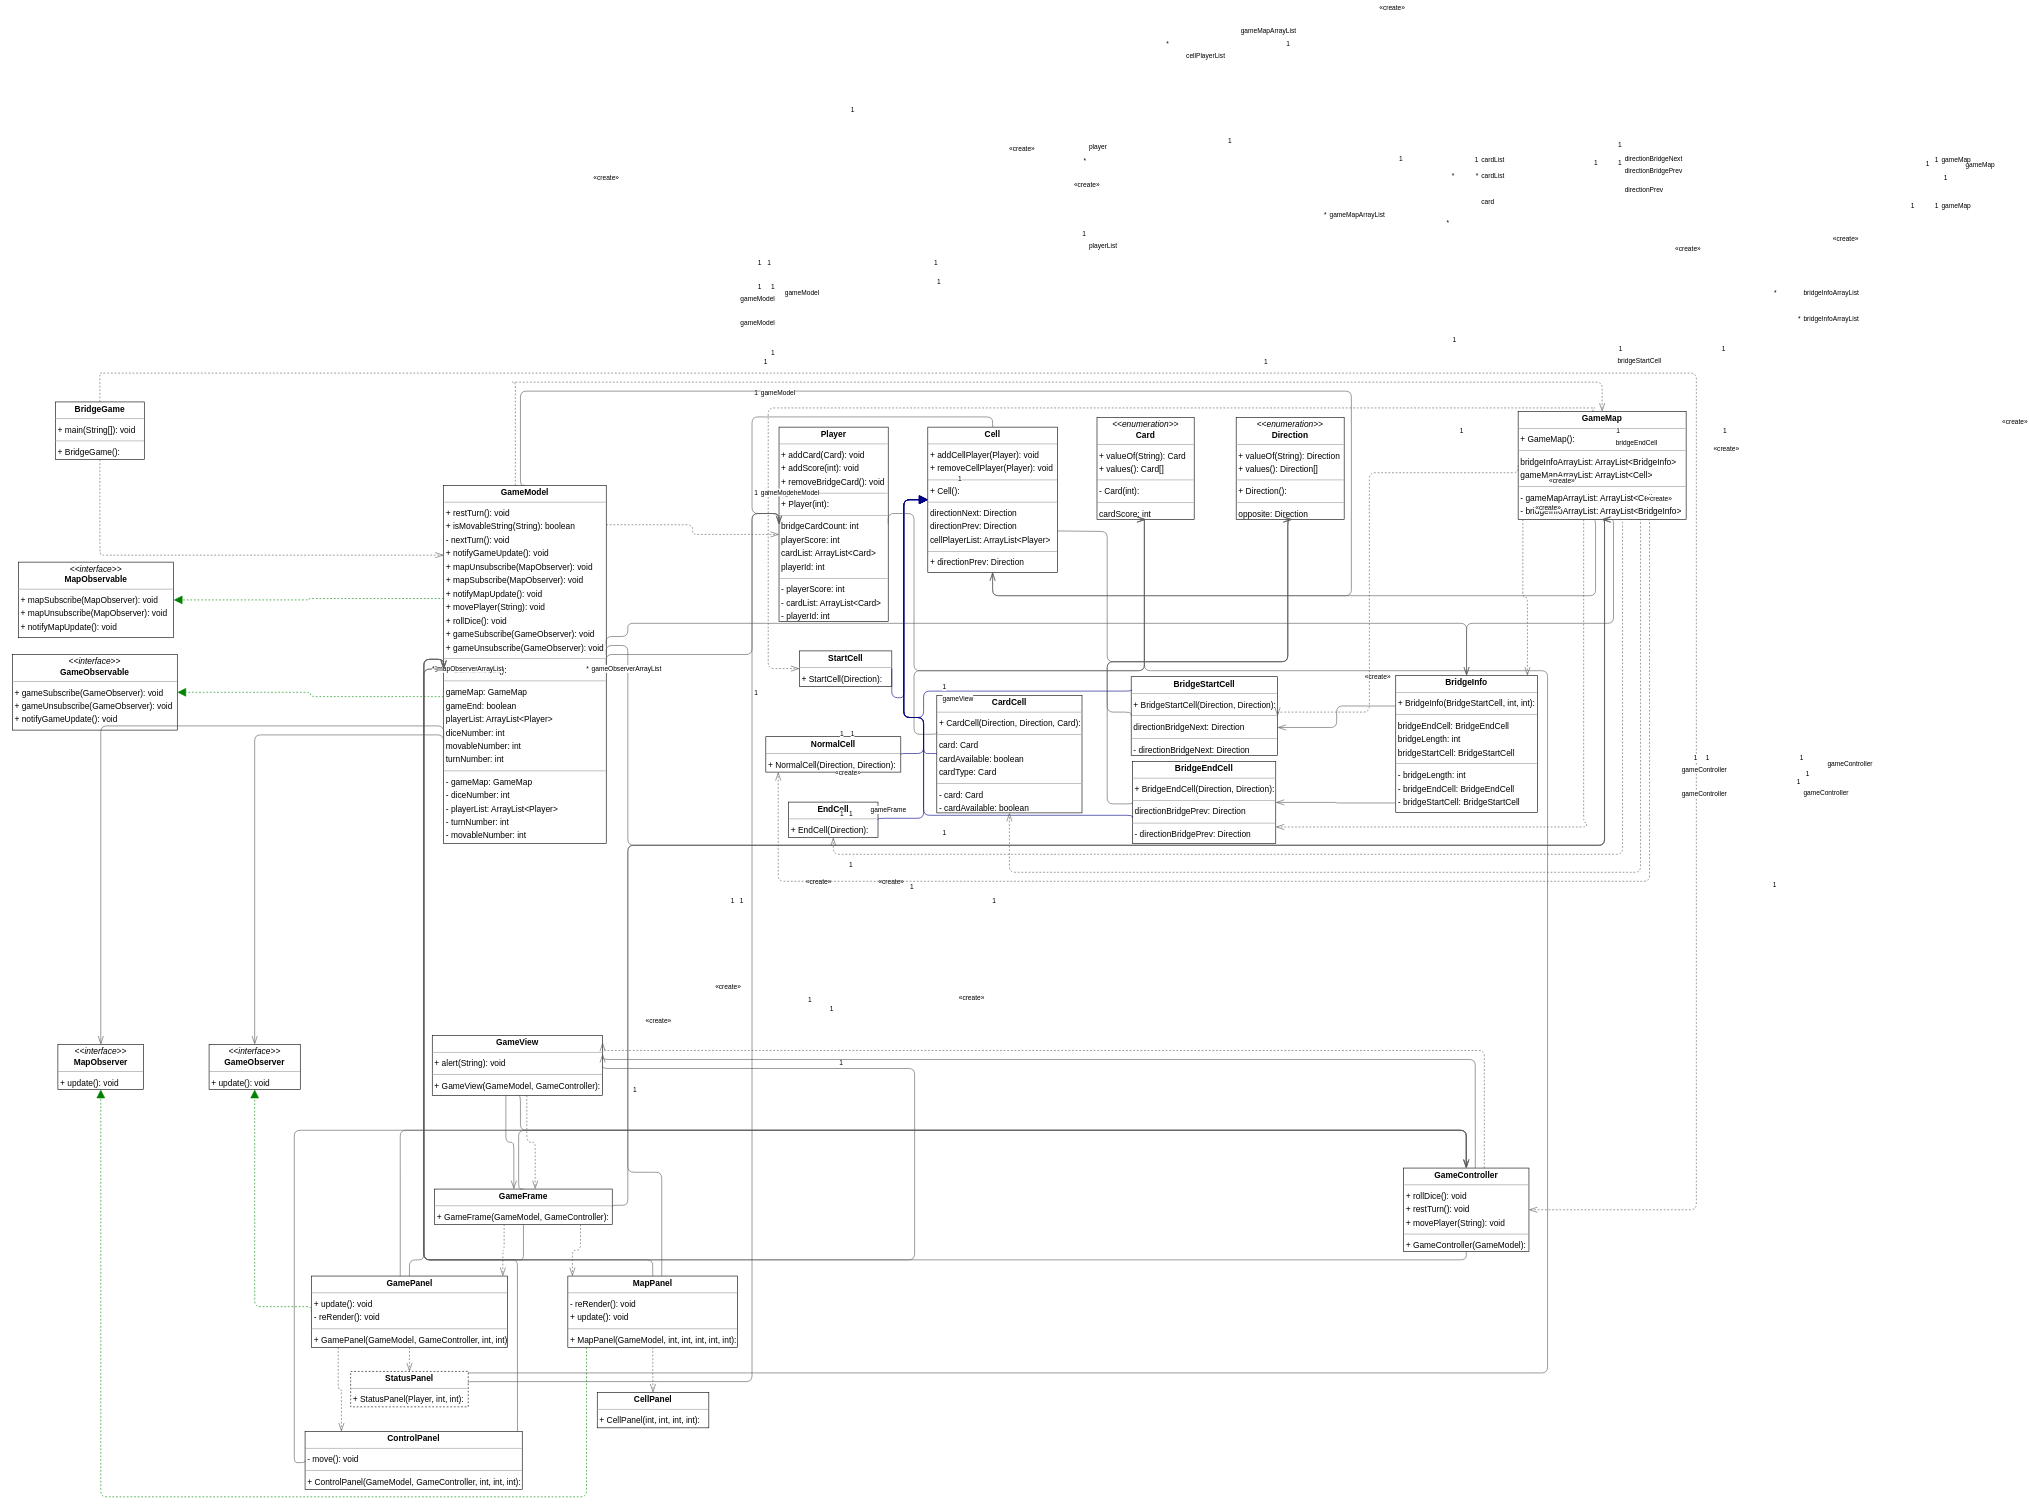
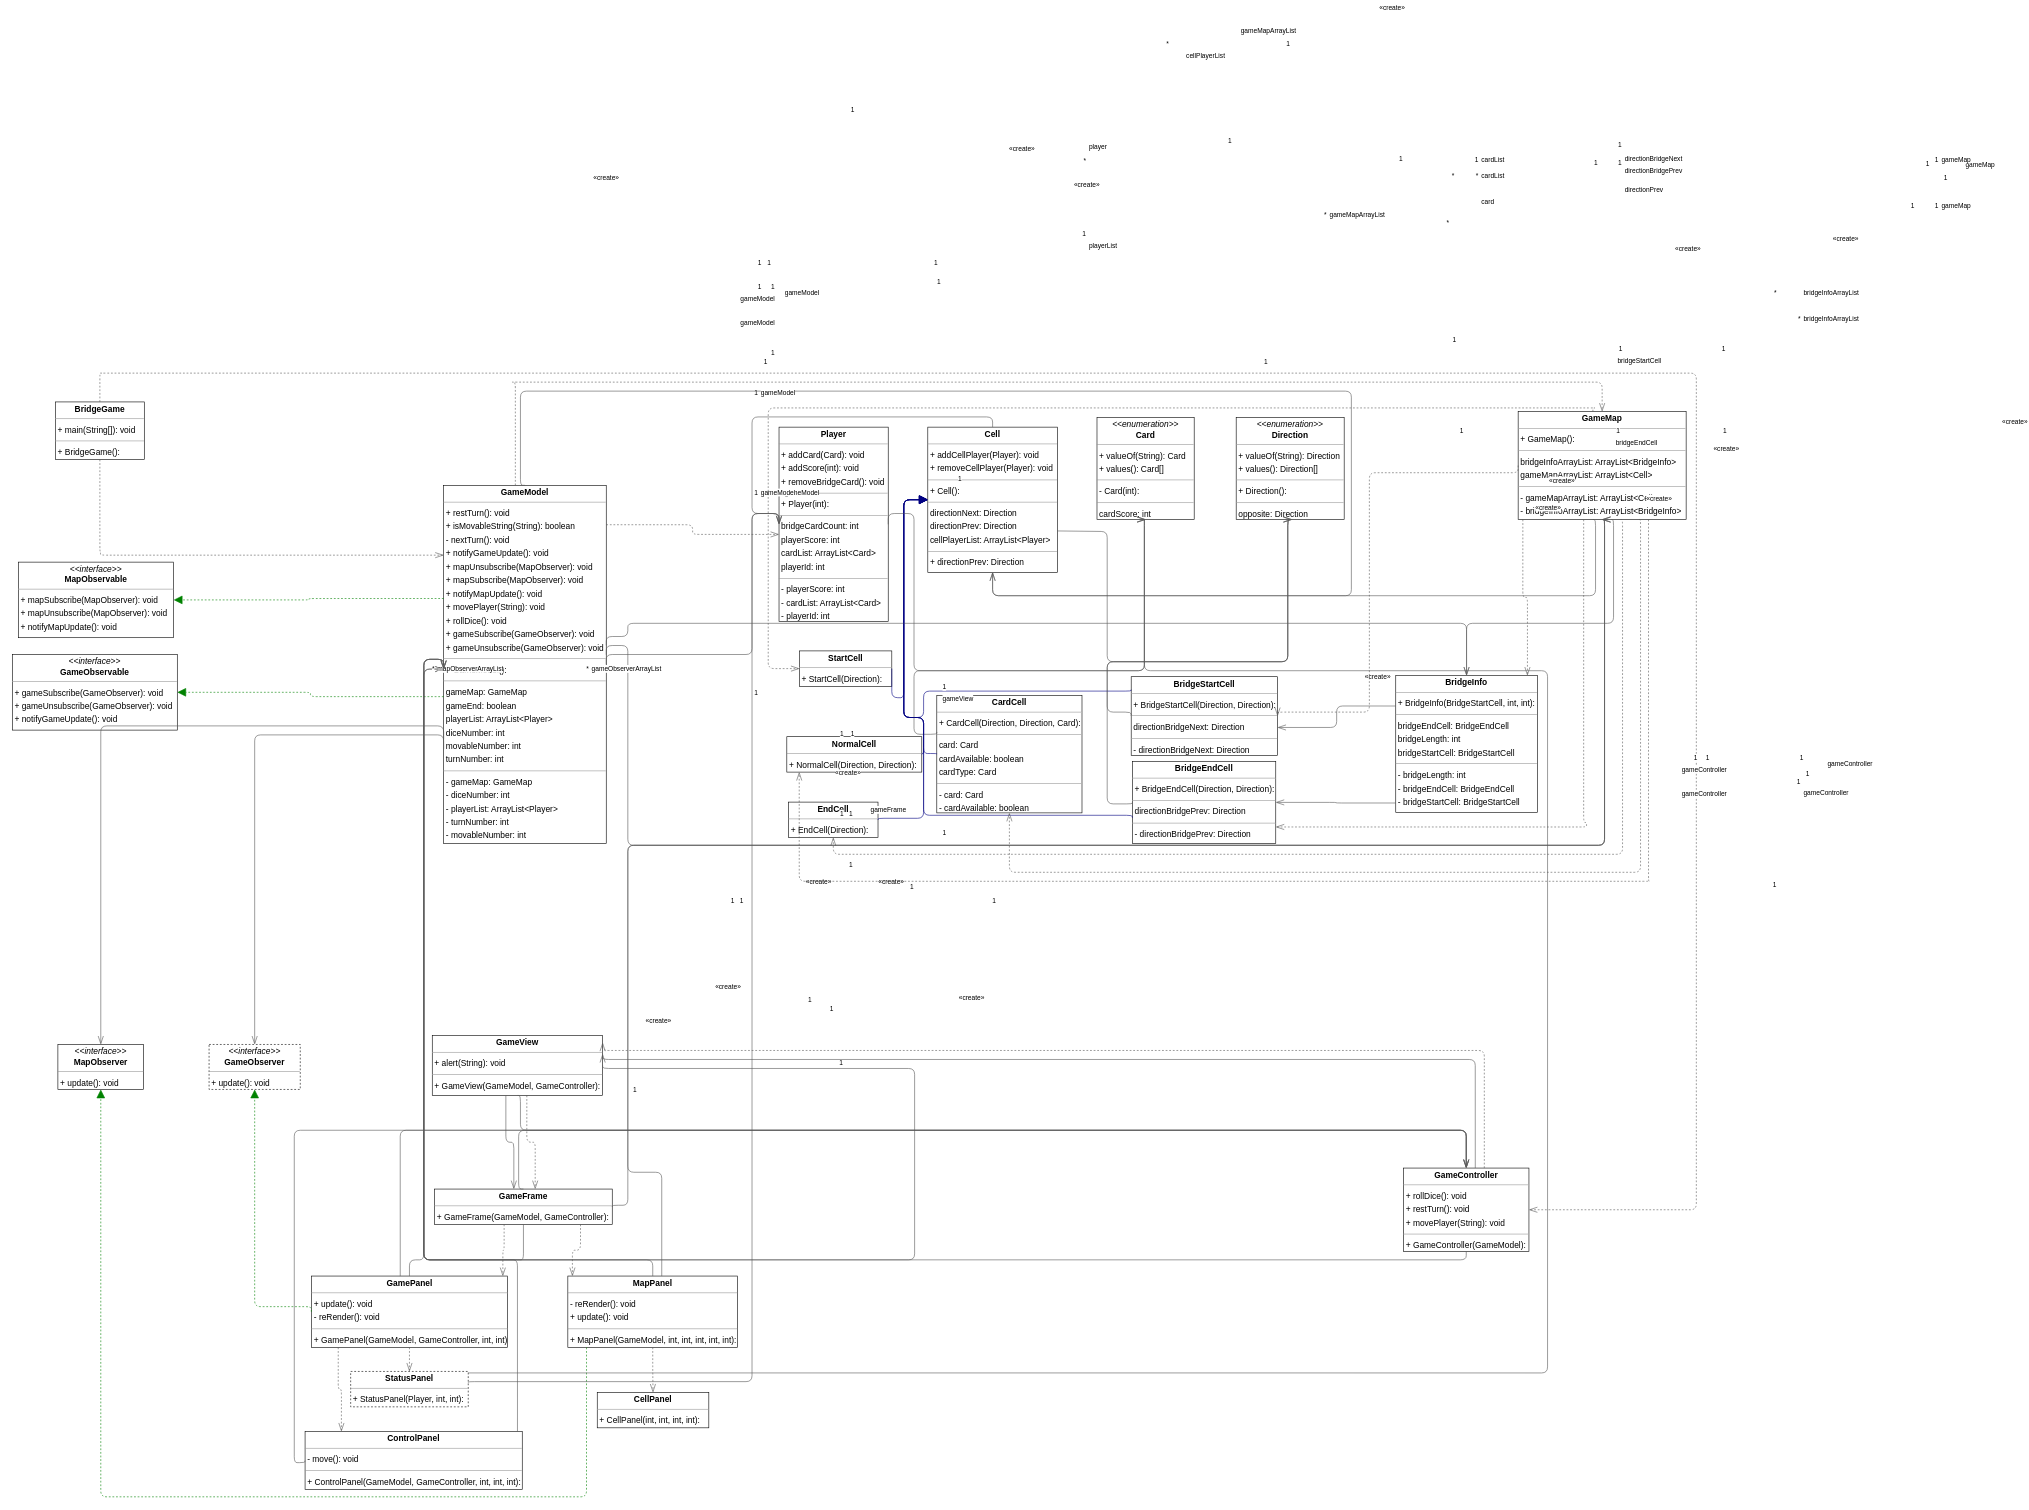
node "NormalCell + NormalCell(Direction, Direction):": moved (833, 754) -> (854, 754)
node "<<interface>> GameObserver + update(): void": style solid -> dashed
